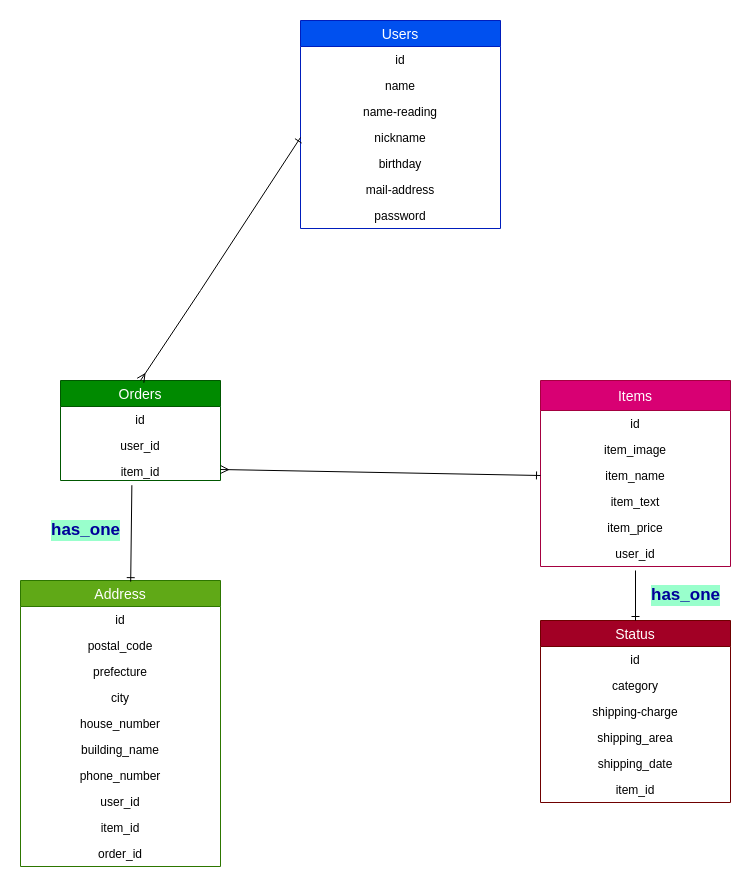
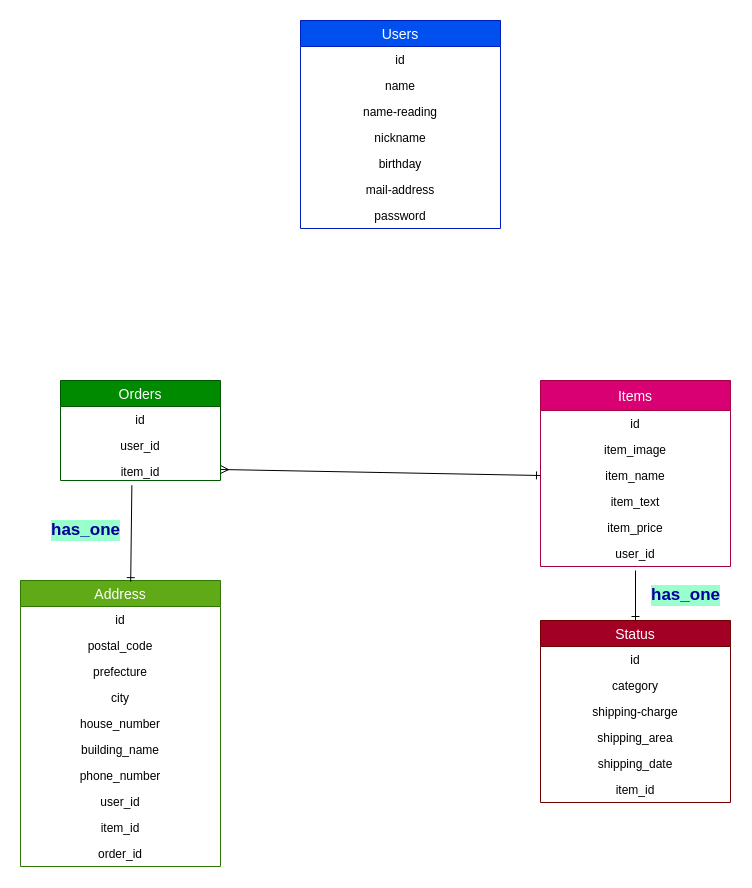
edge "nickname" -- "Orders": removed
